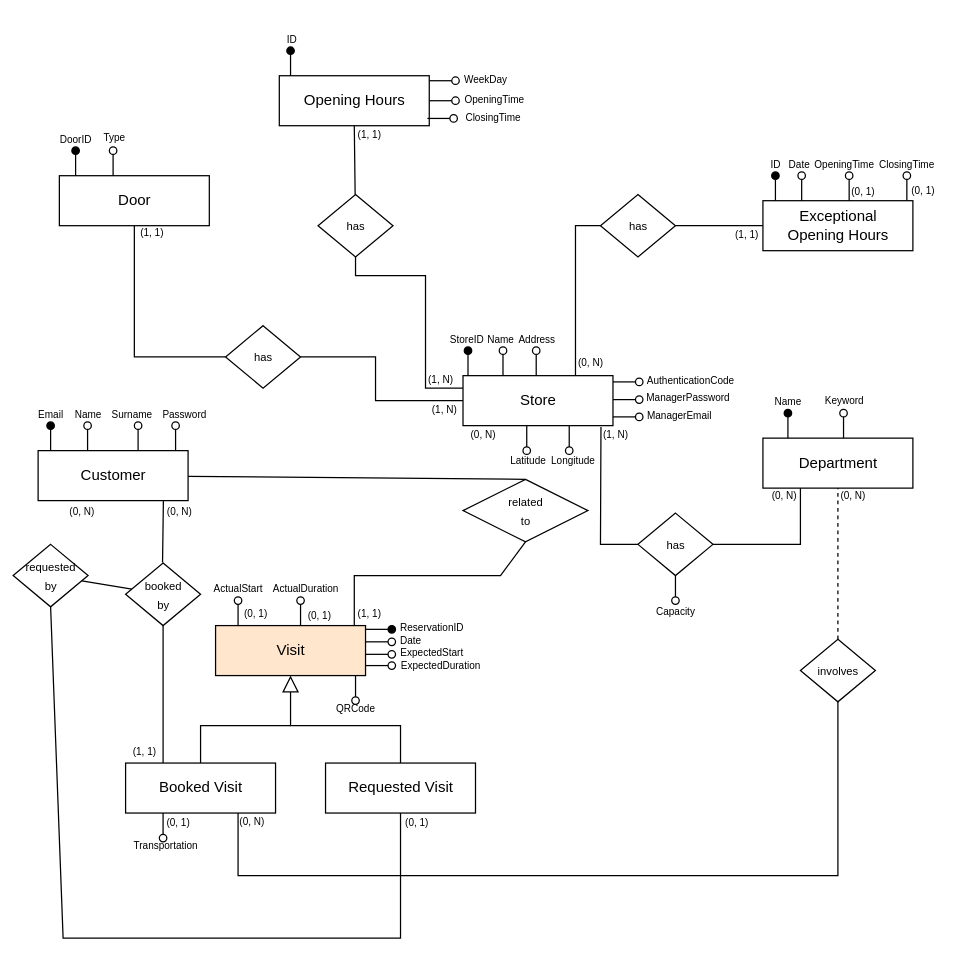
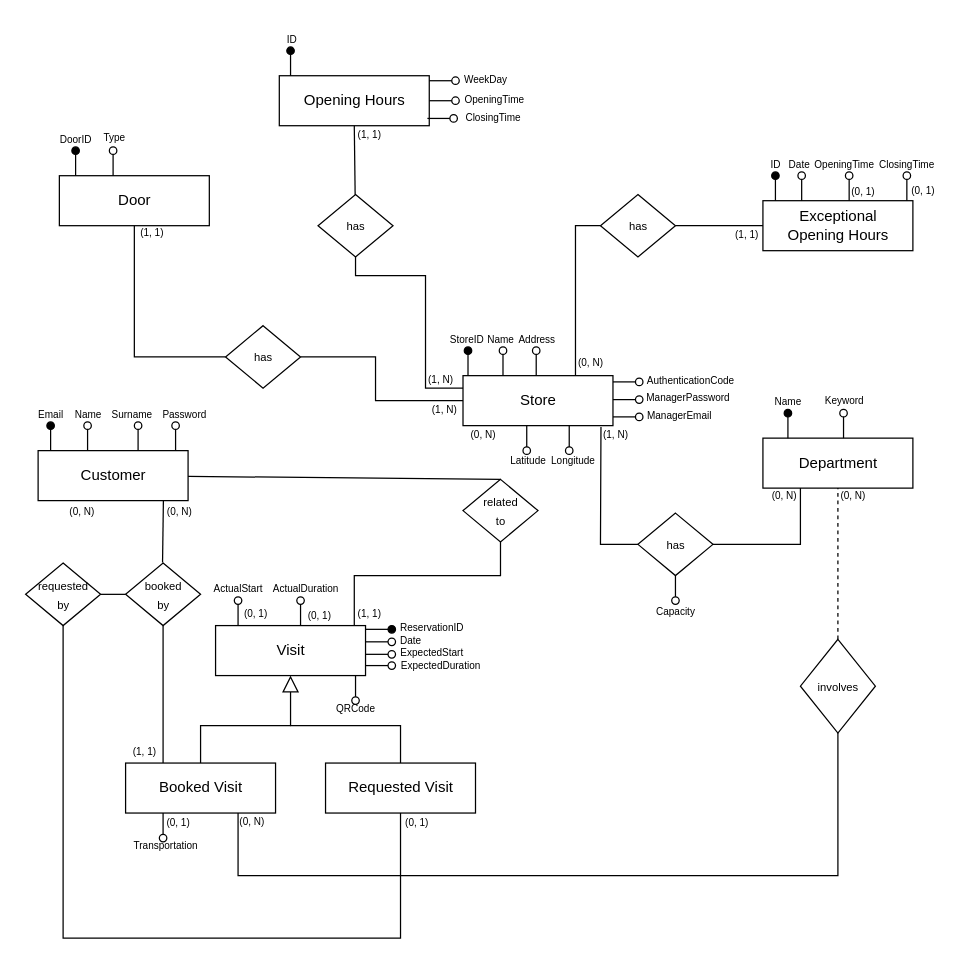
node "related to": size 125x63 -> 75x63
node "requested by": moved (51, 576) -> (63, 594)
node "Visit": fillcolor #ffe6cc -> #ffffff
node "involves": size 75x63 -> 75x94
